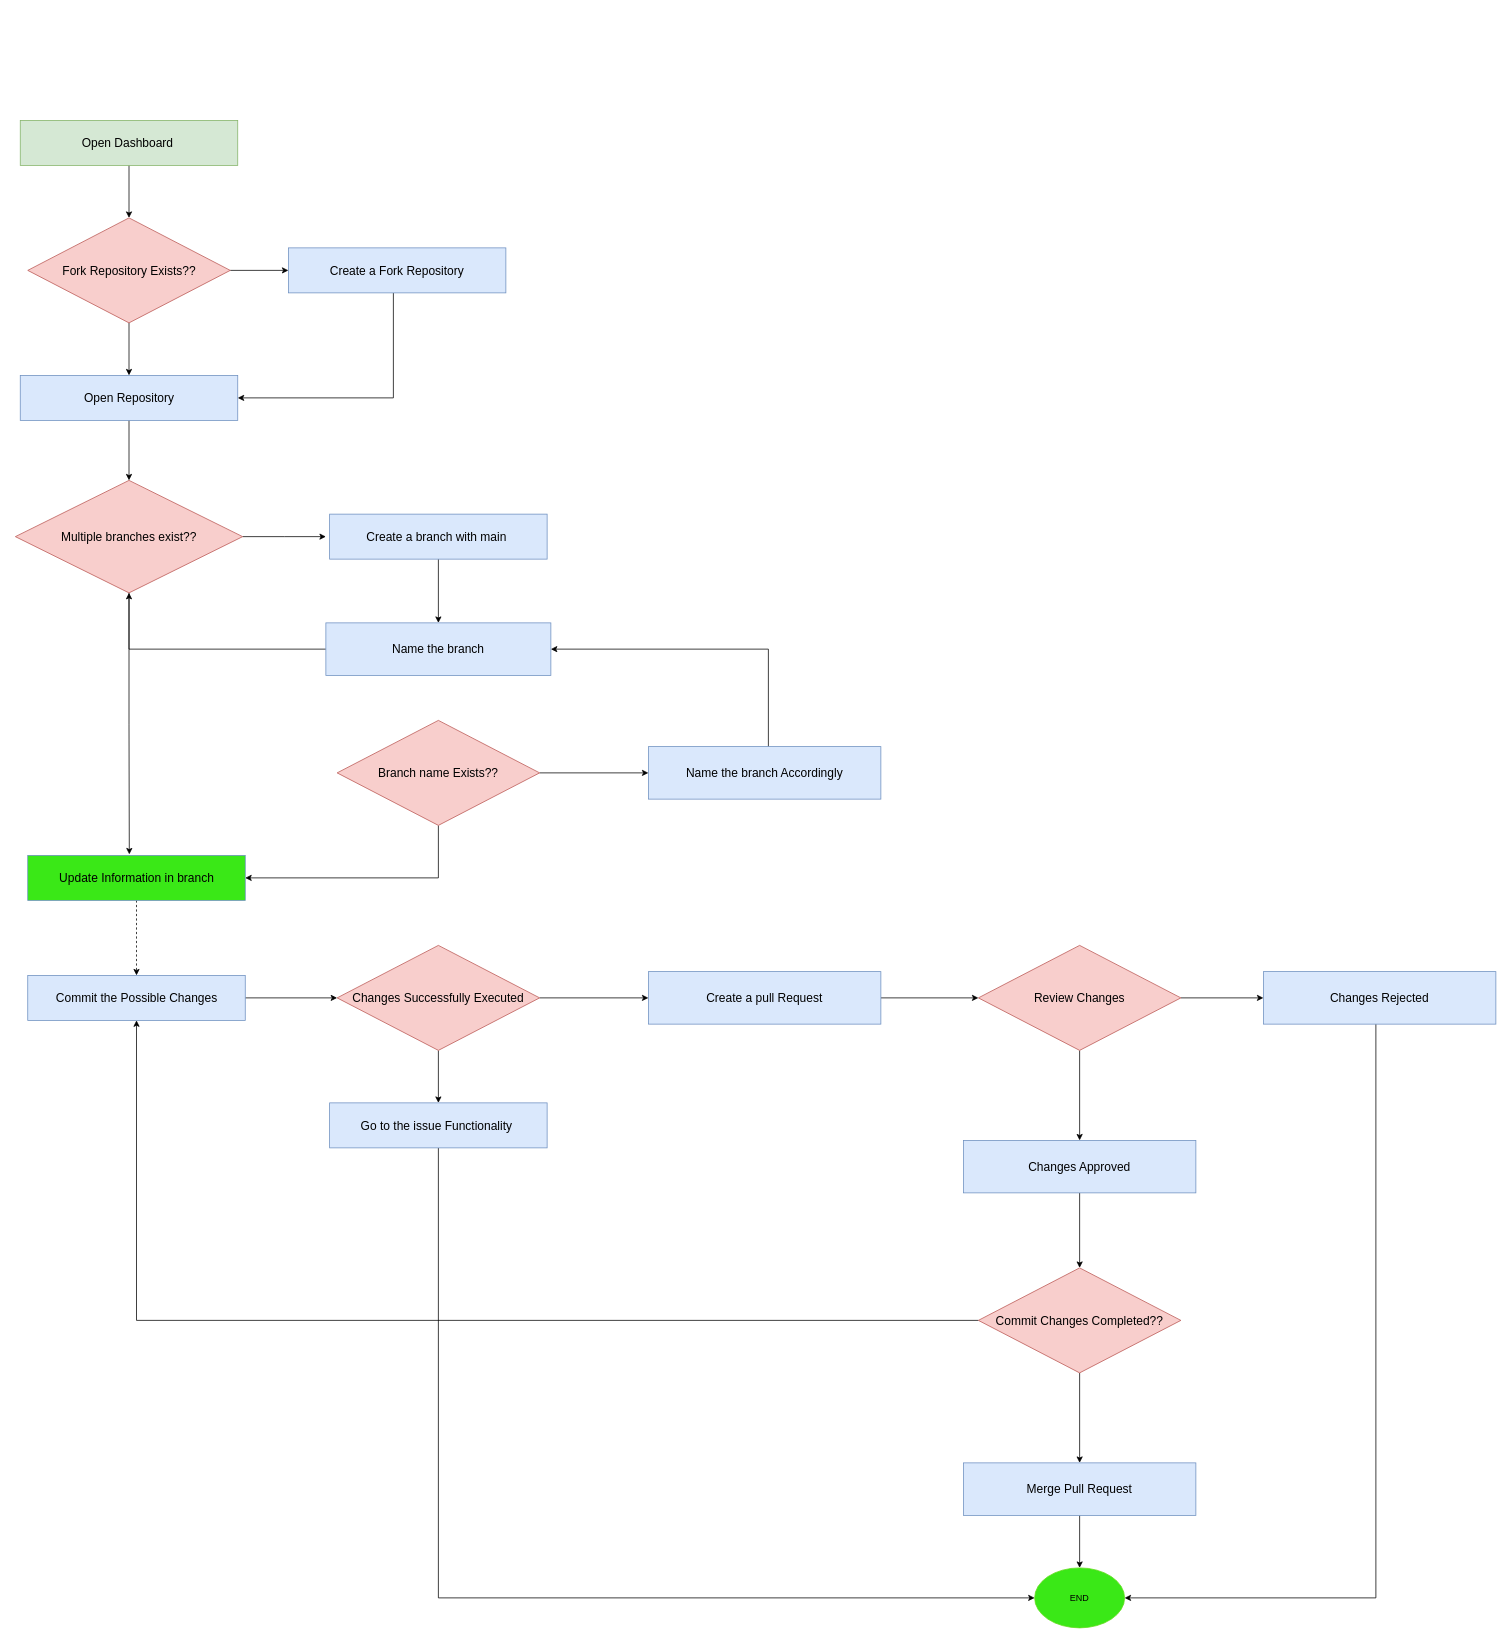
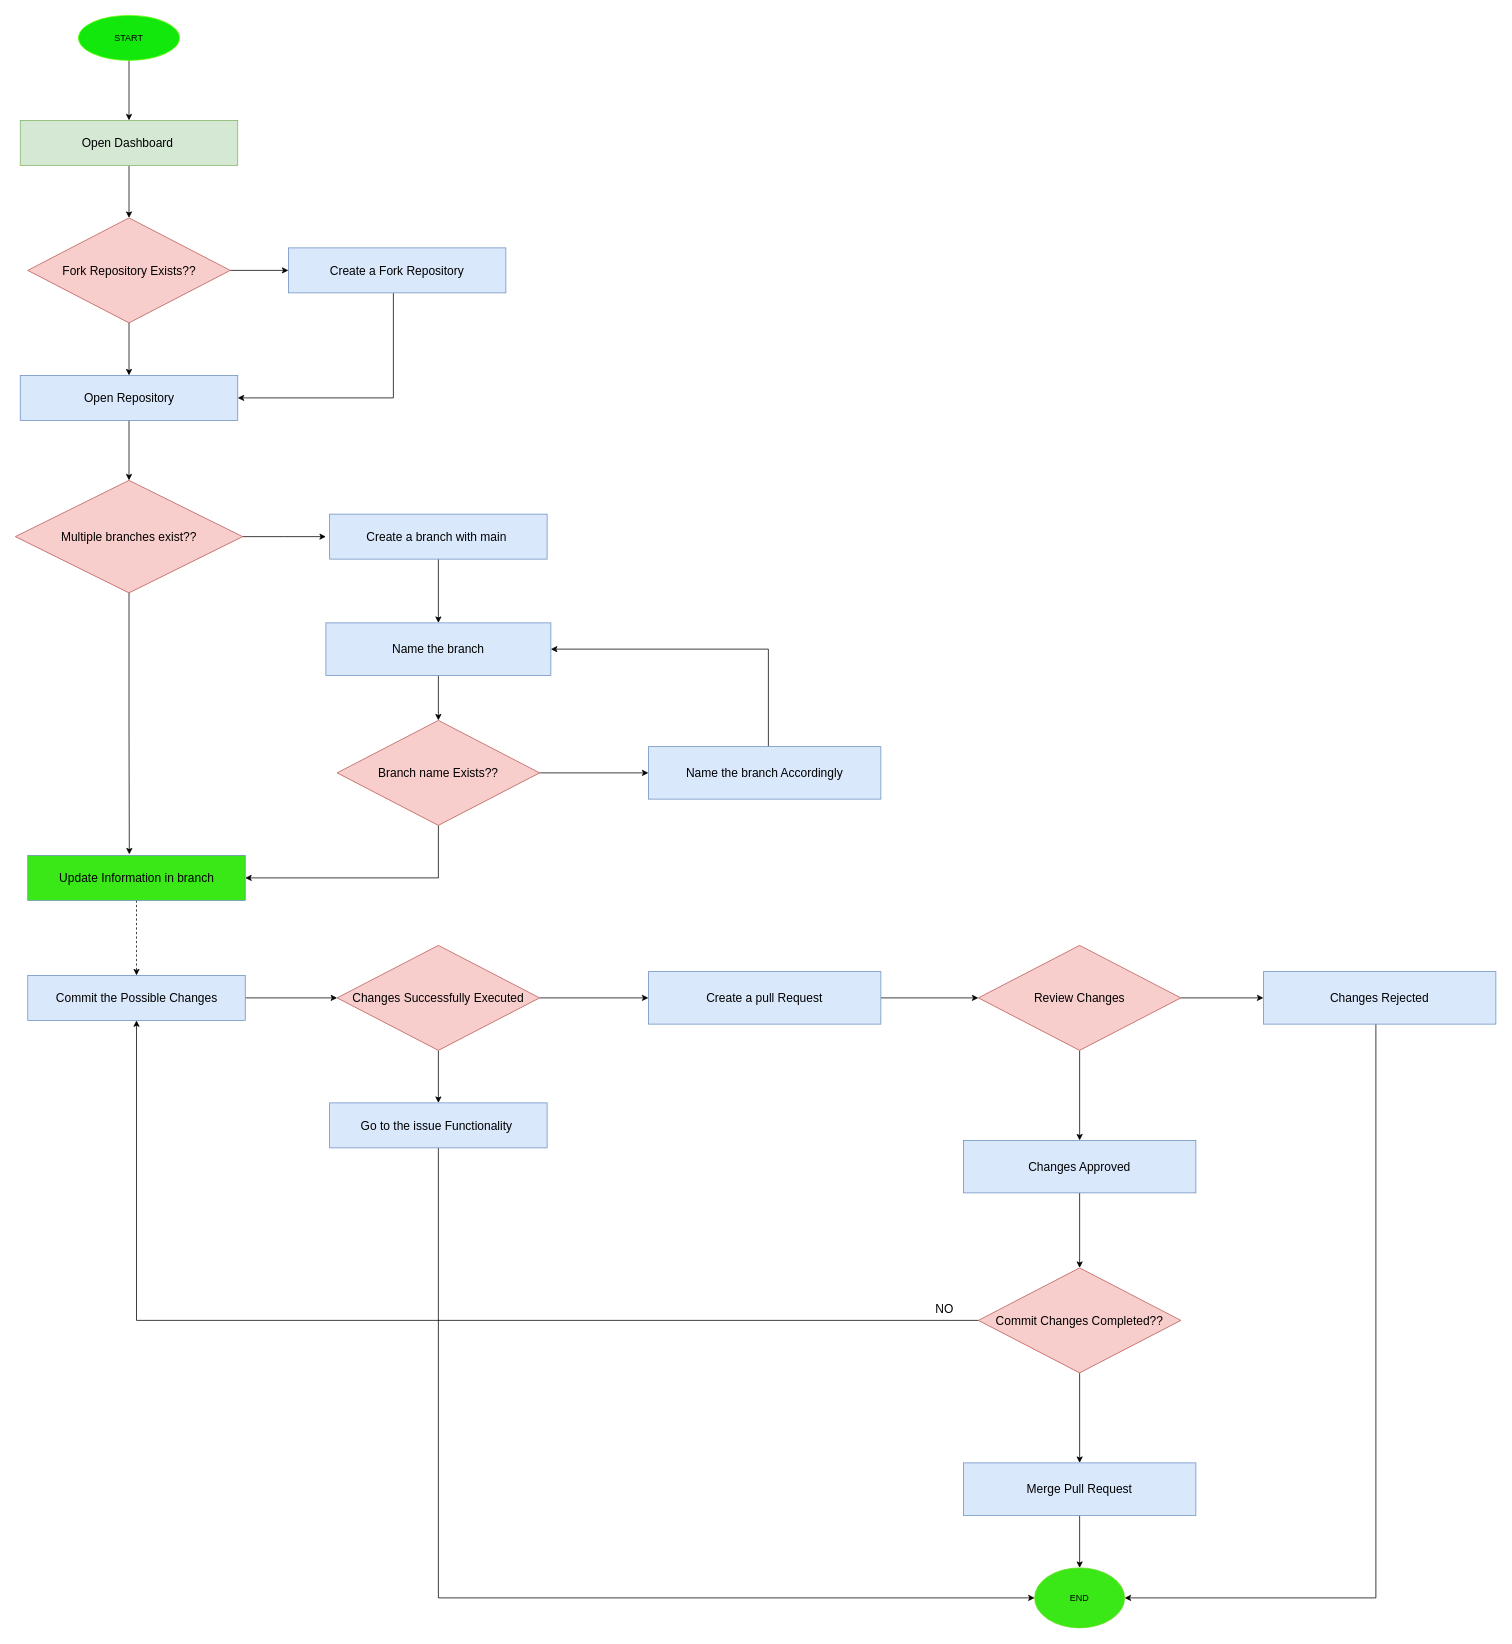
node "START": added
edge "START" -> "Open Dashboard": added
edge "Name the branch" -> "Multiple branches exist??": now "Name the branch" -> "Branch name Exists??"
node "NO": added
